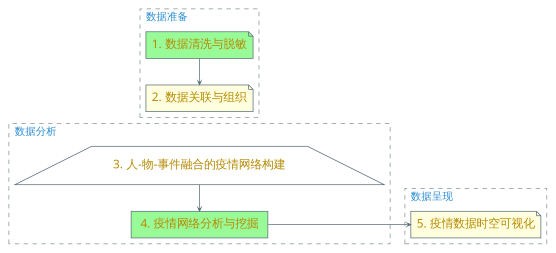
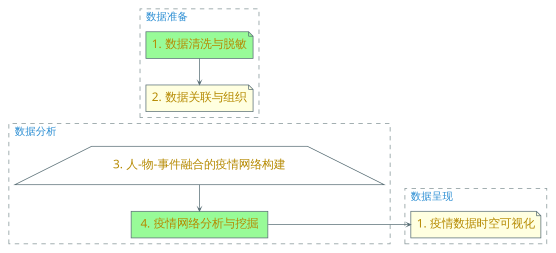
node "5. 疫情数据时空可视化": label "5. 疫情数据时空可视化" -> "1. 疫情数据时空可视化"
